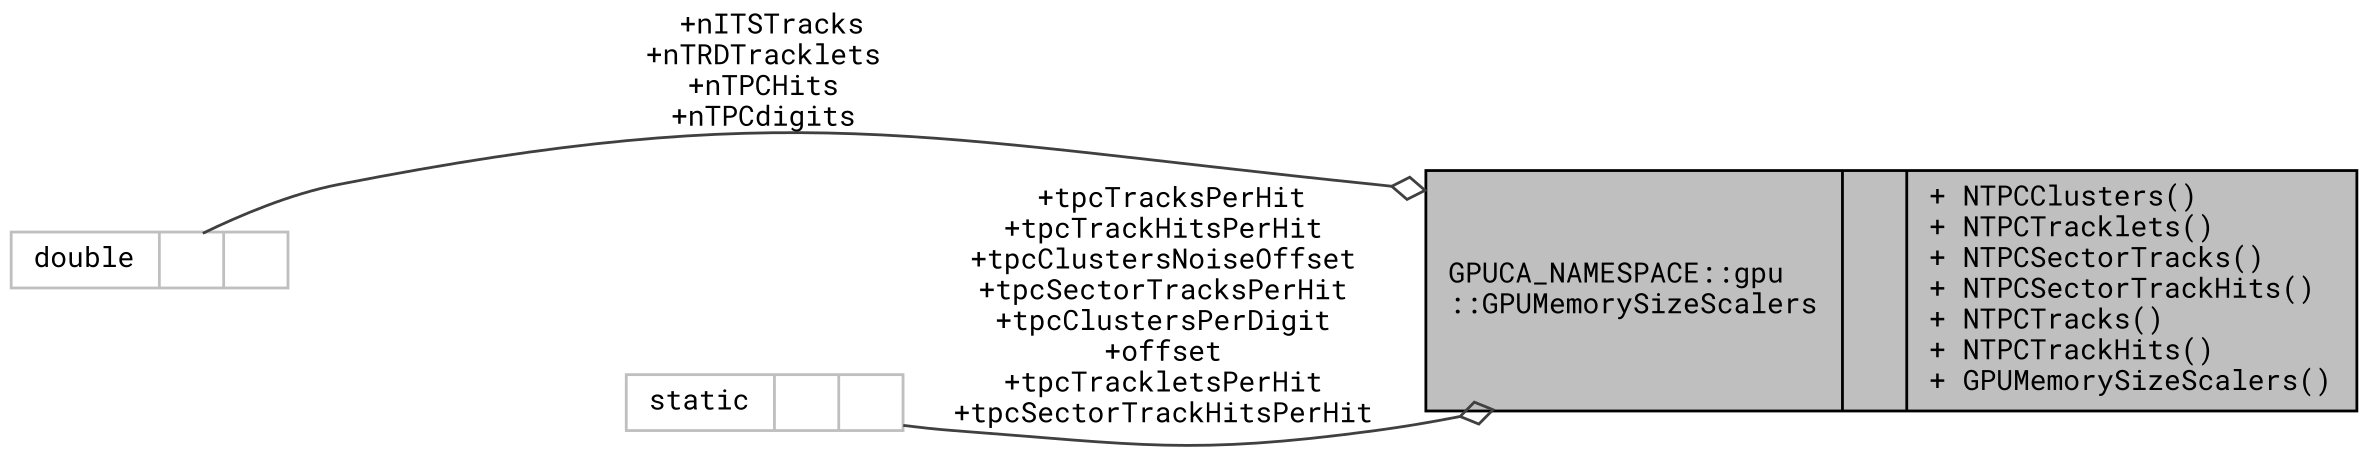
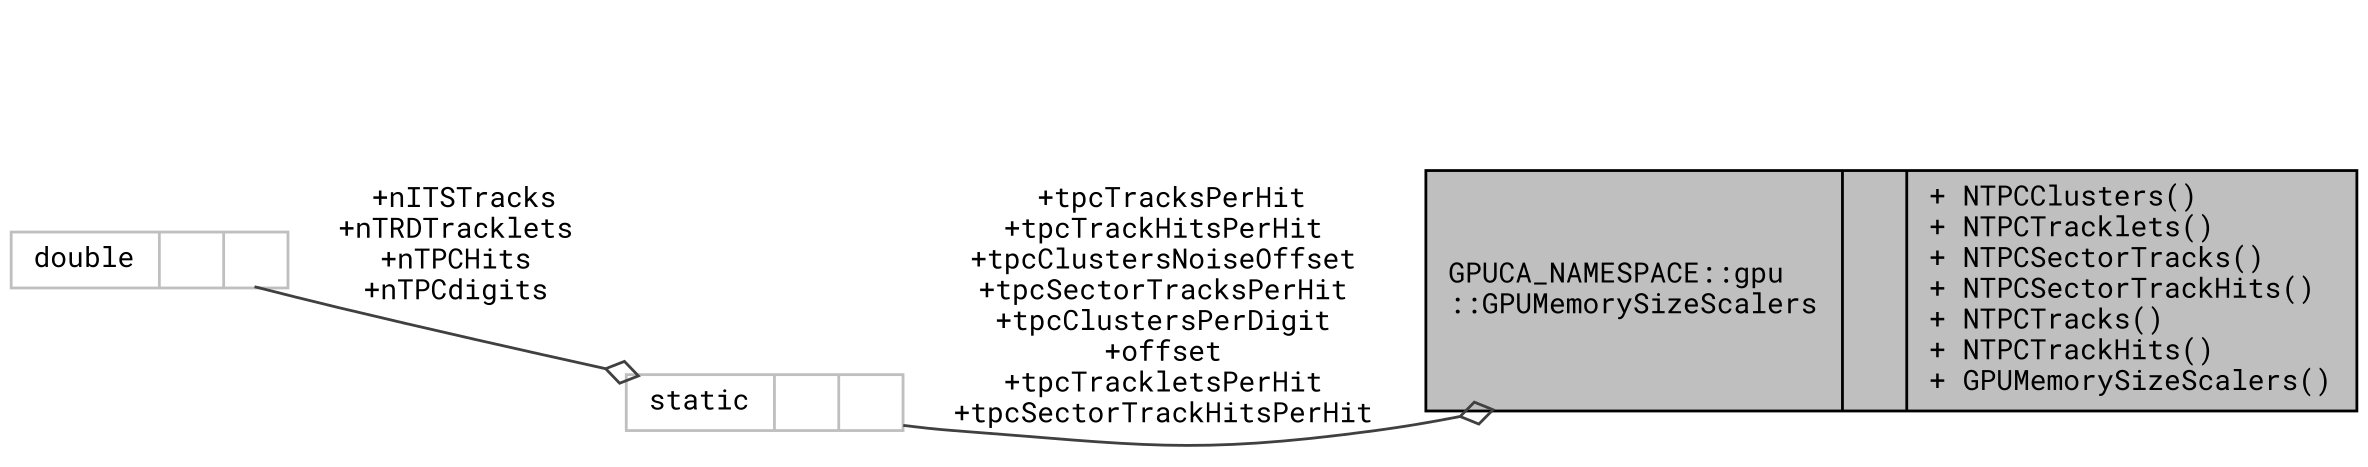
edge "double" -> "GPUCA_NAMESPACE::gpu": now "double" -> "static"
